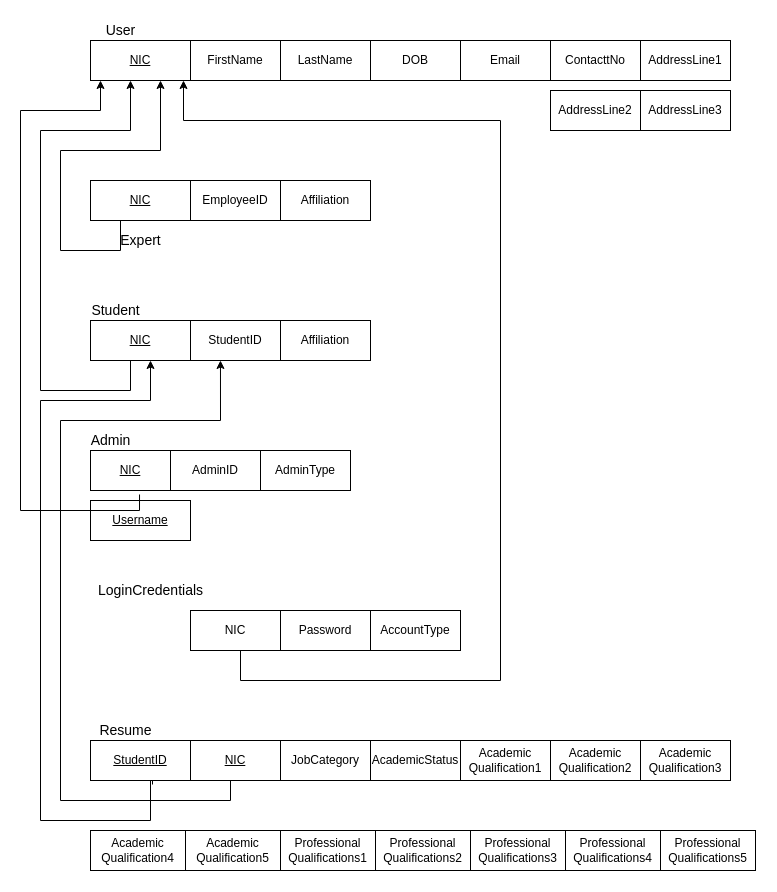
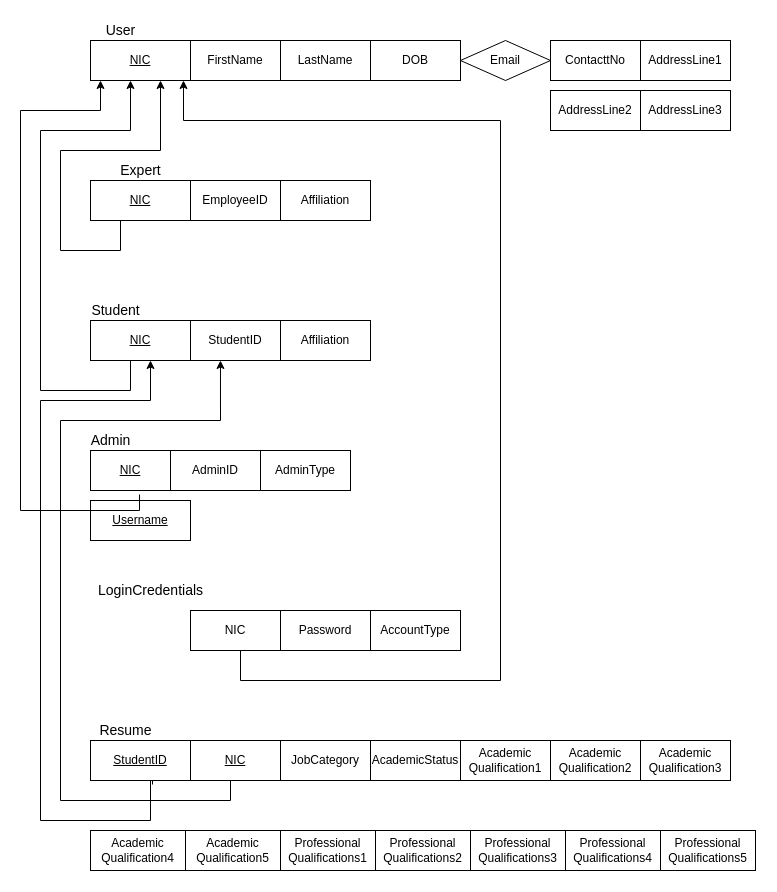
node "Email": shape rectangle -> diamond
node "Expert": moved (141, 241) -> (141, 171)
